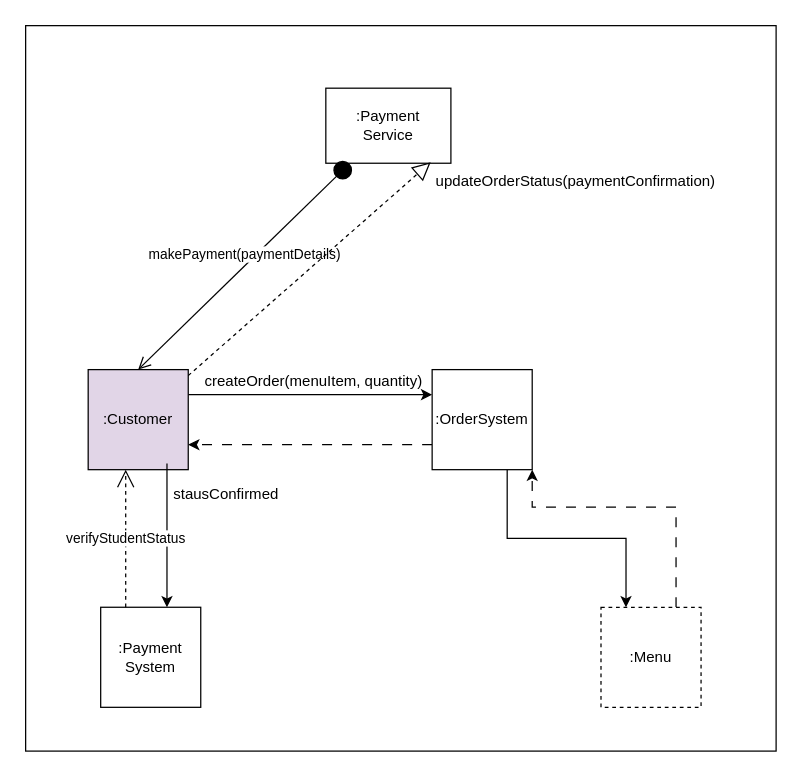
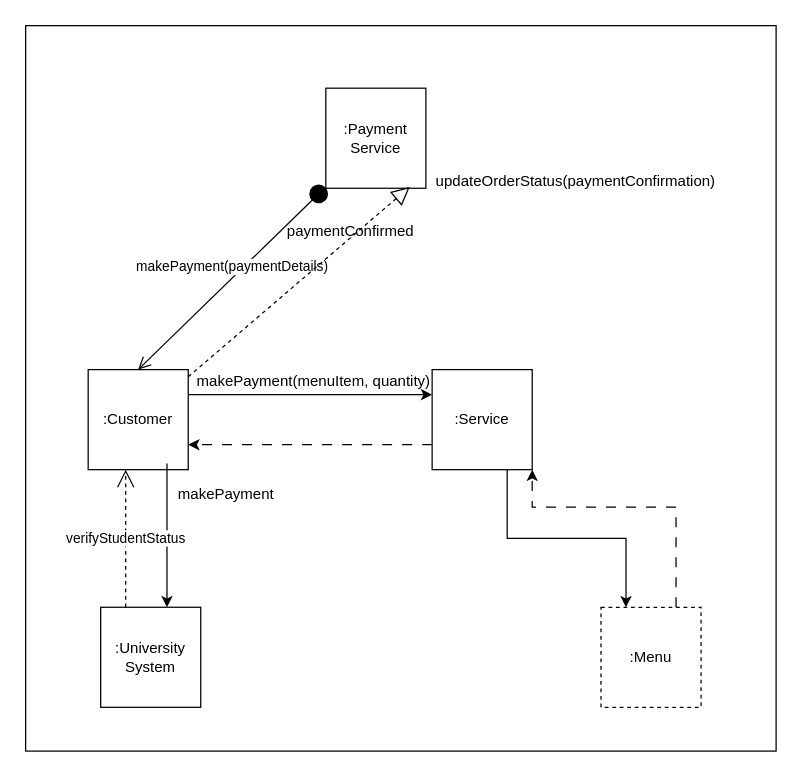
node ":Payment Service": size 125x75 -> 100x100
node "paymentConfirmed": added
node "createOrder(menuItem, quantity)": label "createOrder(menuItem, quantity)" -> "makePayment(menuItem, quantity)"
node ":Customer": fillcolor #e1d5e7 -> #ffffff
node ":OrderSystem": label ":OrderSystem" -> ":Service"
node "stausConfirmed": label "stausConfirmed" -> "makePayment"
node ":Payment System": label ":Payment System" -> ":University System"
